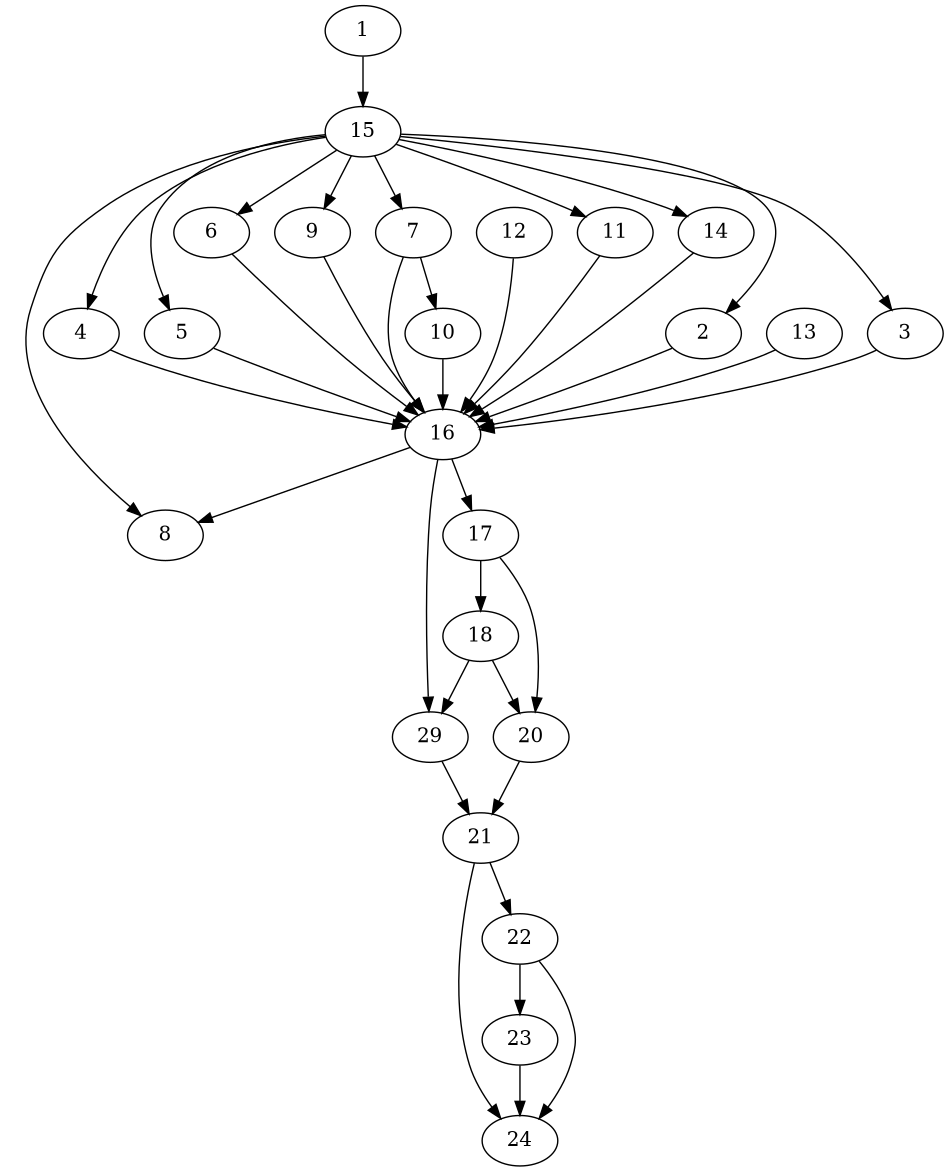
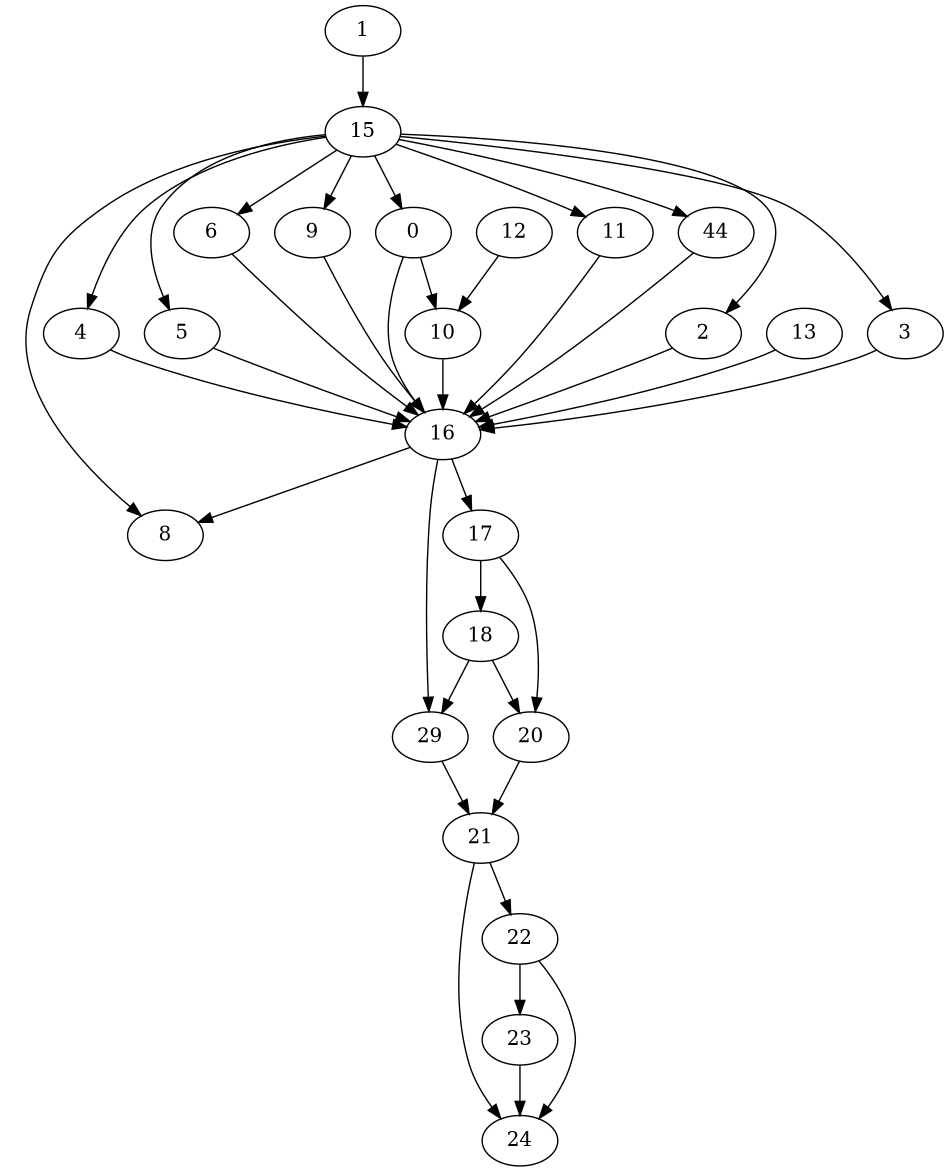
node "7": label "7" -> "0"
node "14": label "14" -> "44"
edge "12" -> "16": now "12" -> "10"
